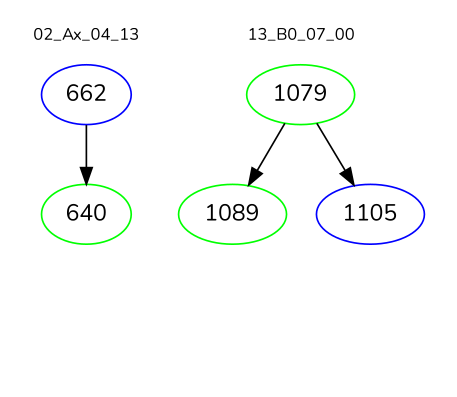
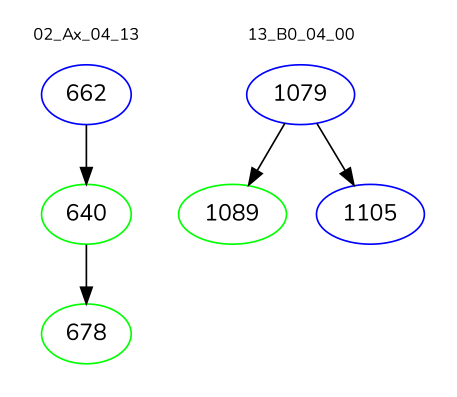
cluster "13_B0_07_00": label "13_B0_07_00" -> "13_B0_04_00"
node "1079": color green -> blue
node "678": added
